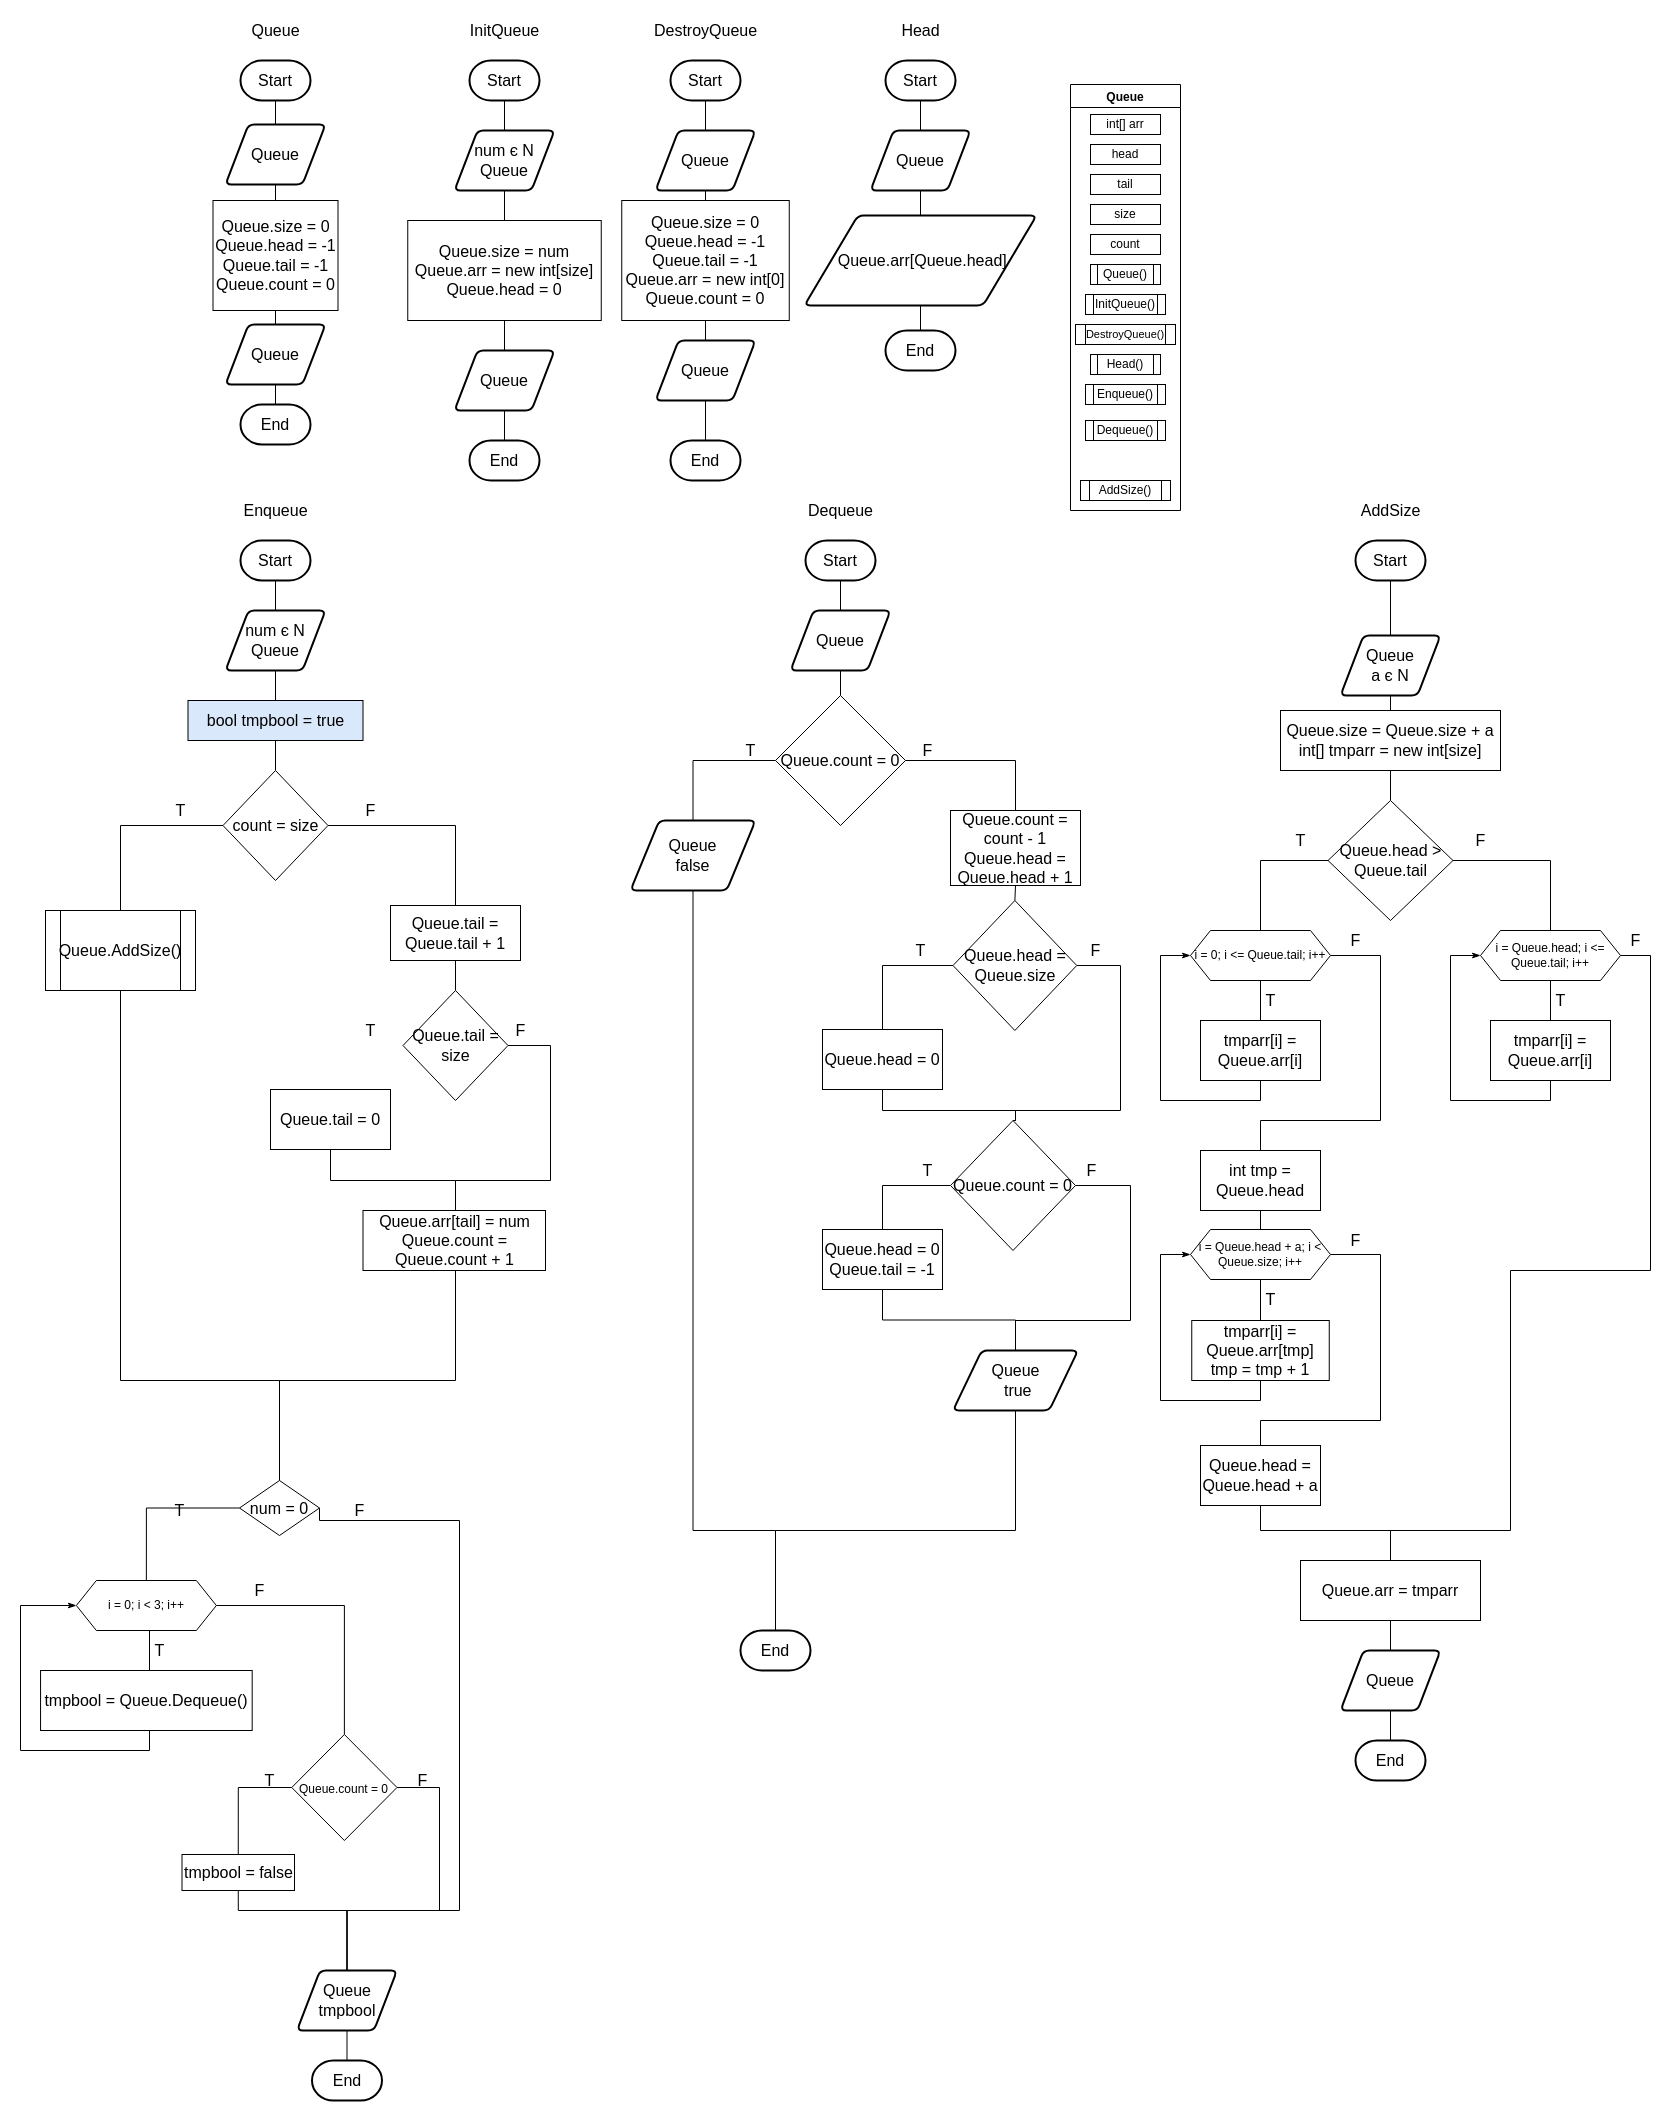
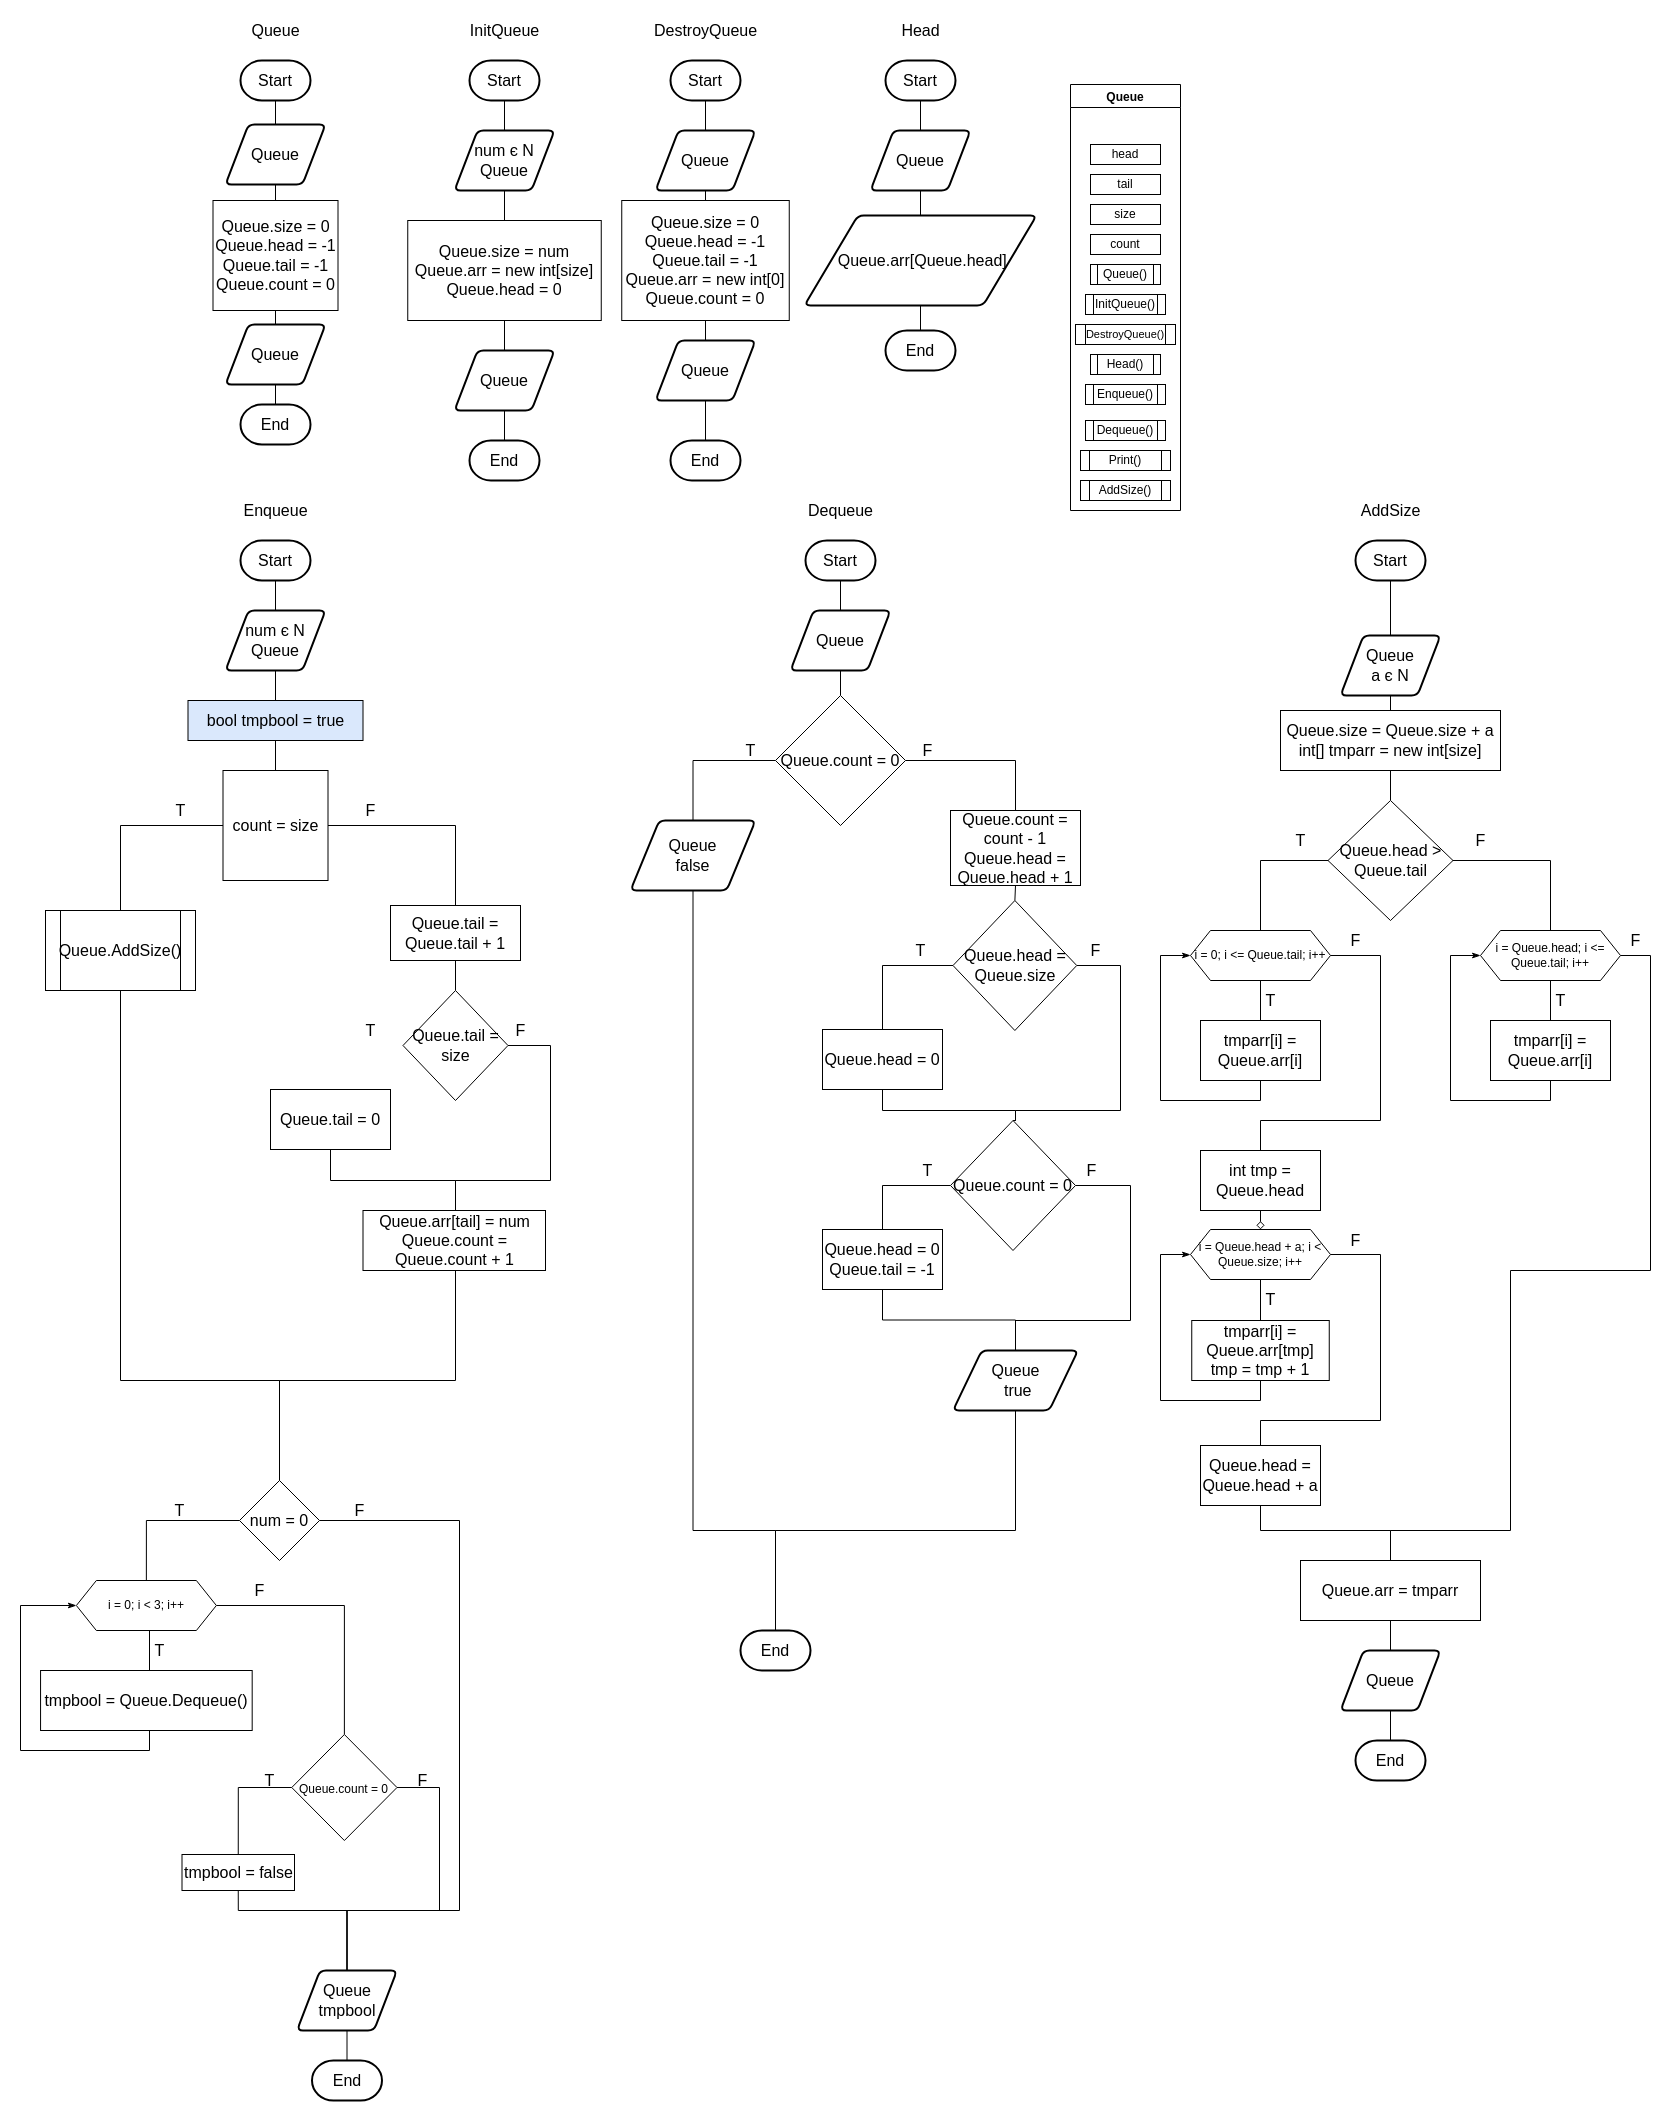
node "int[] arr": removed
node "Print()": added
node "count = size": shape diamond -> rectangle
edge "int tmp = Queue.head" -- "i = Queue.head + a; i < Queue.size; i++": arrowhead none -> diamond
node "num = 0": size 80x55 -> 80x80
